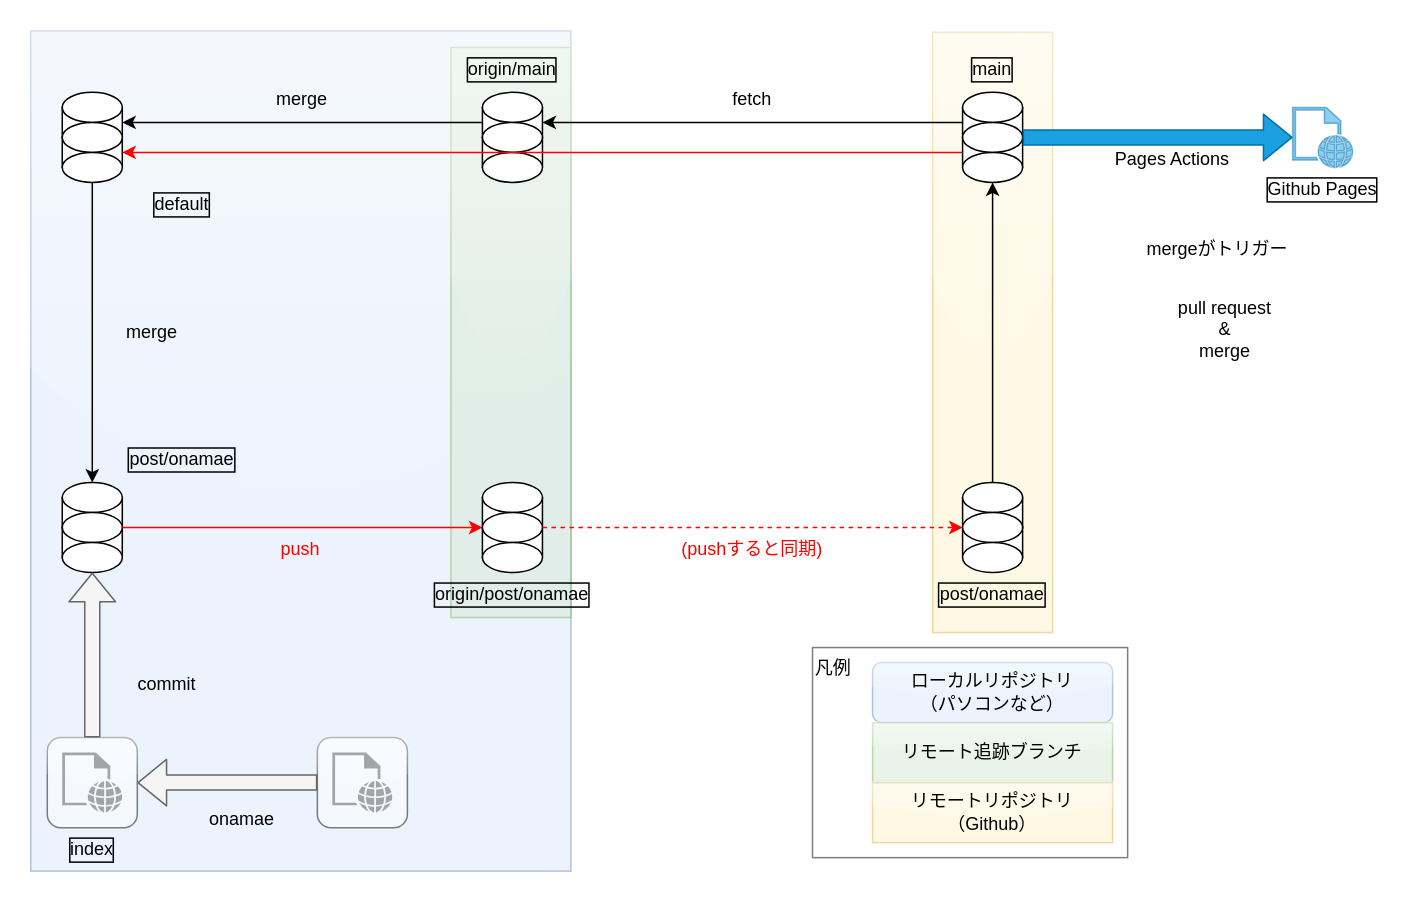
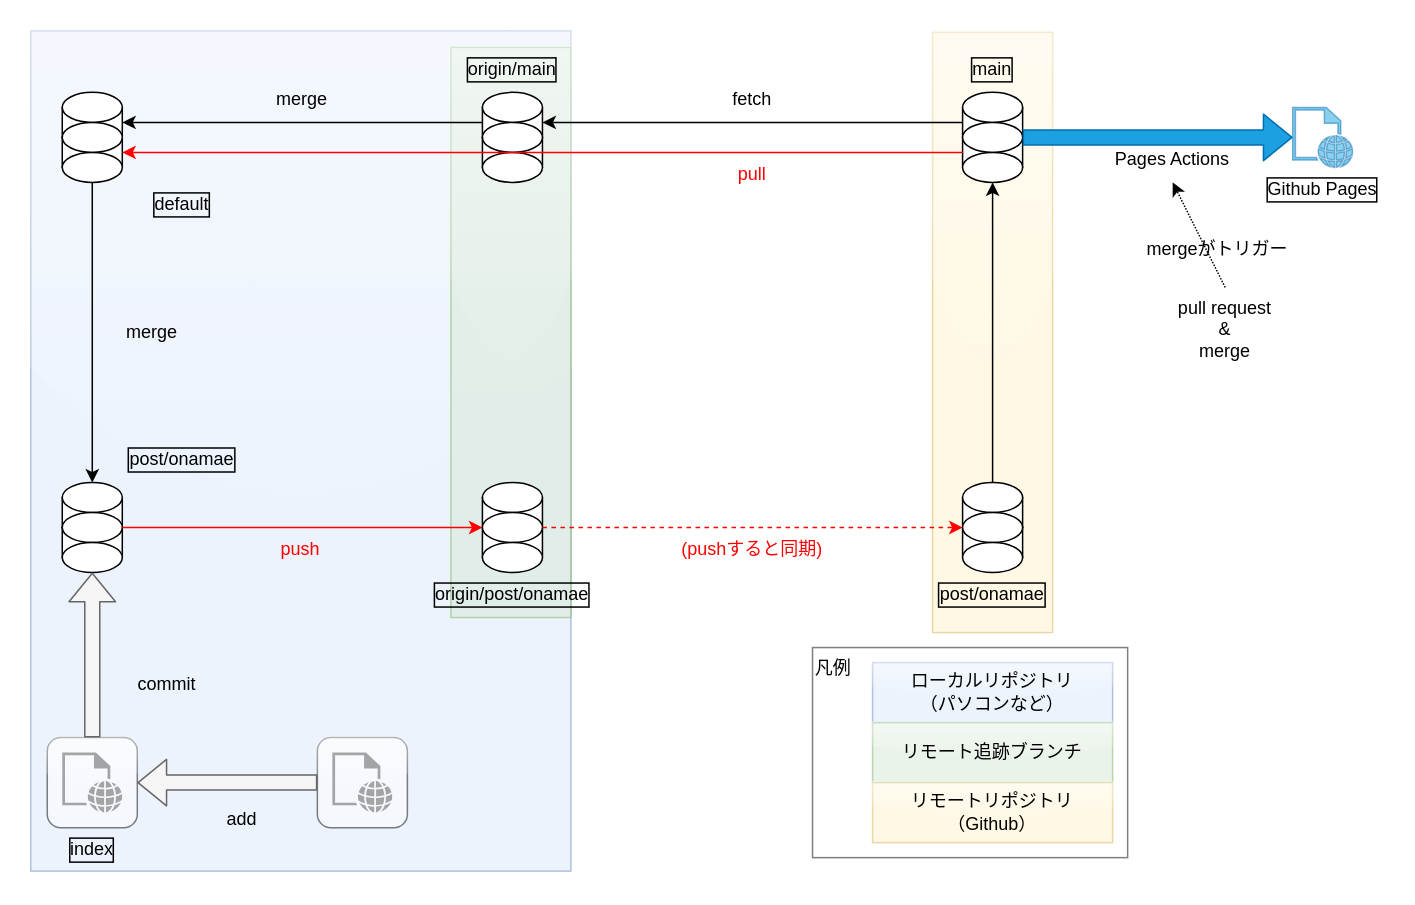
node "pull": added
edge "pull request & merge" -> "Pages Actions": added
node "ローカルリポジトリ （パソコンなど）": shape rounded rectangle -> rectangle
node "onamae": label "onamae" -> "add"
